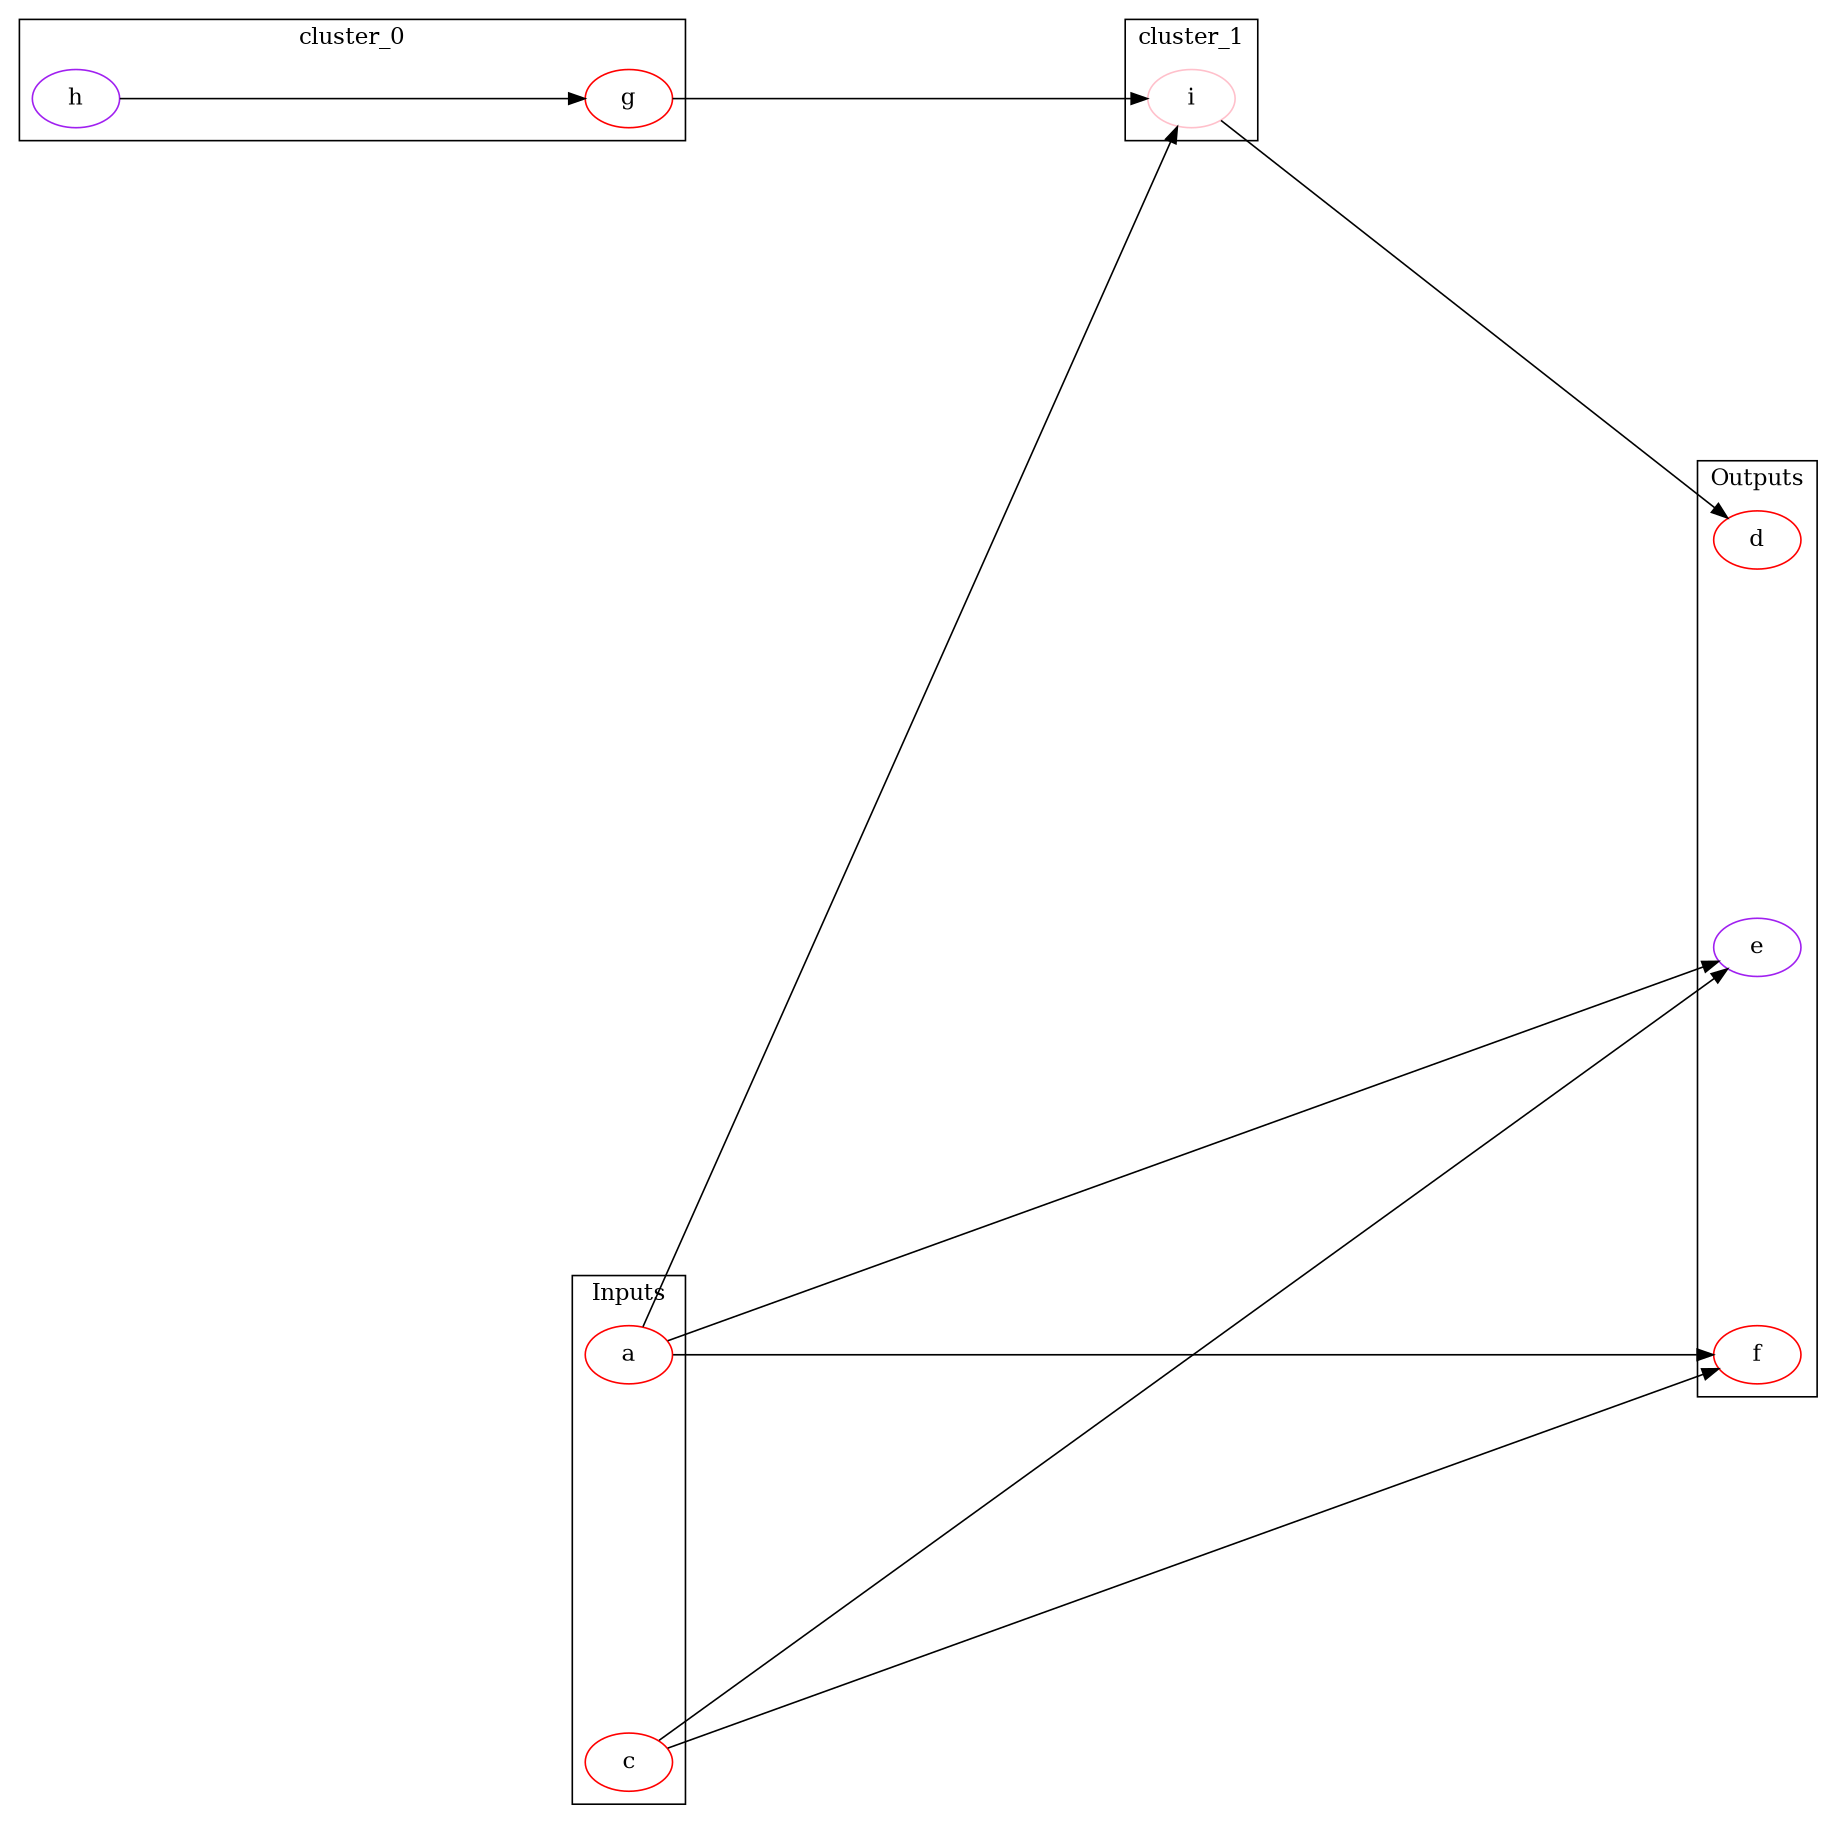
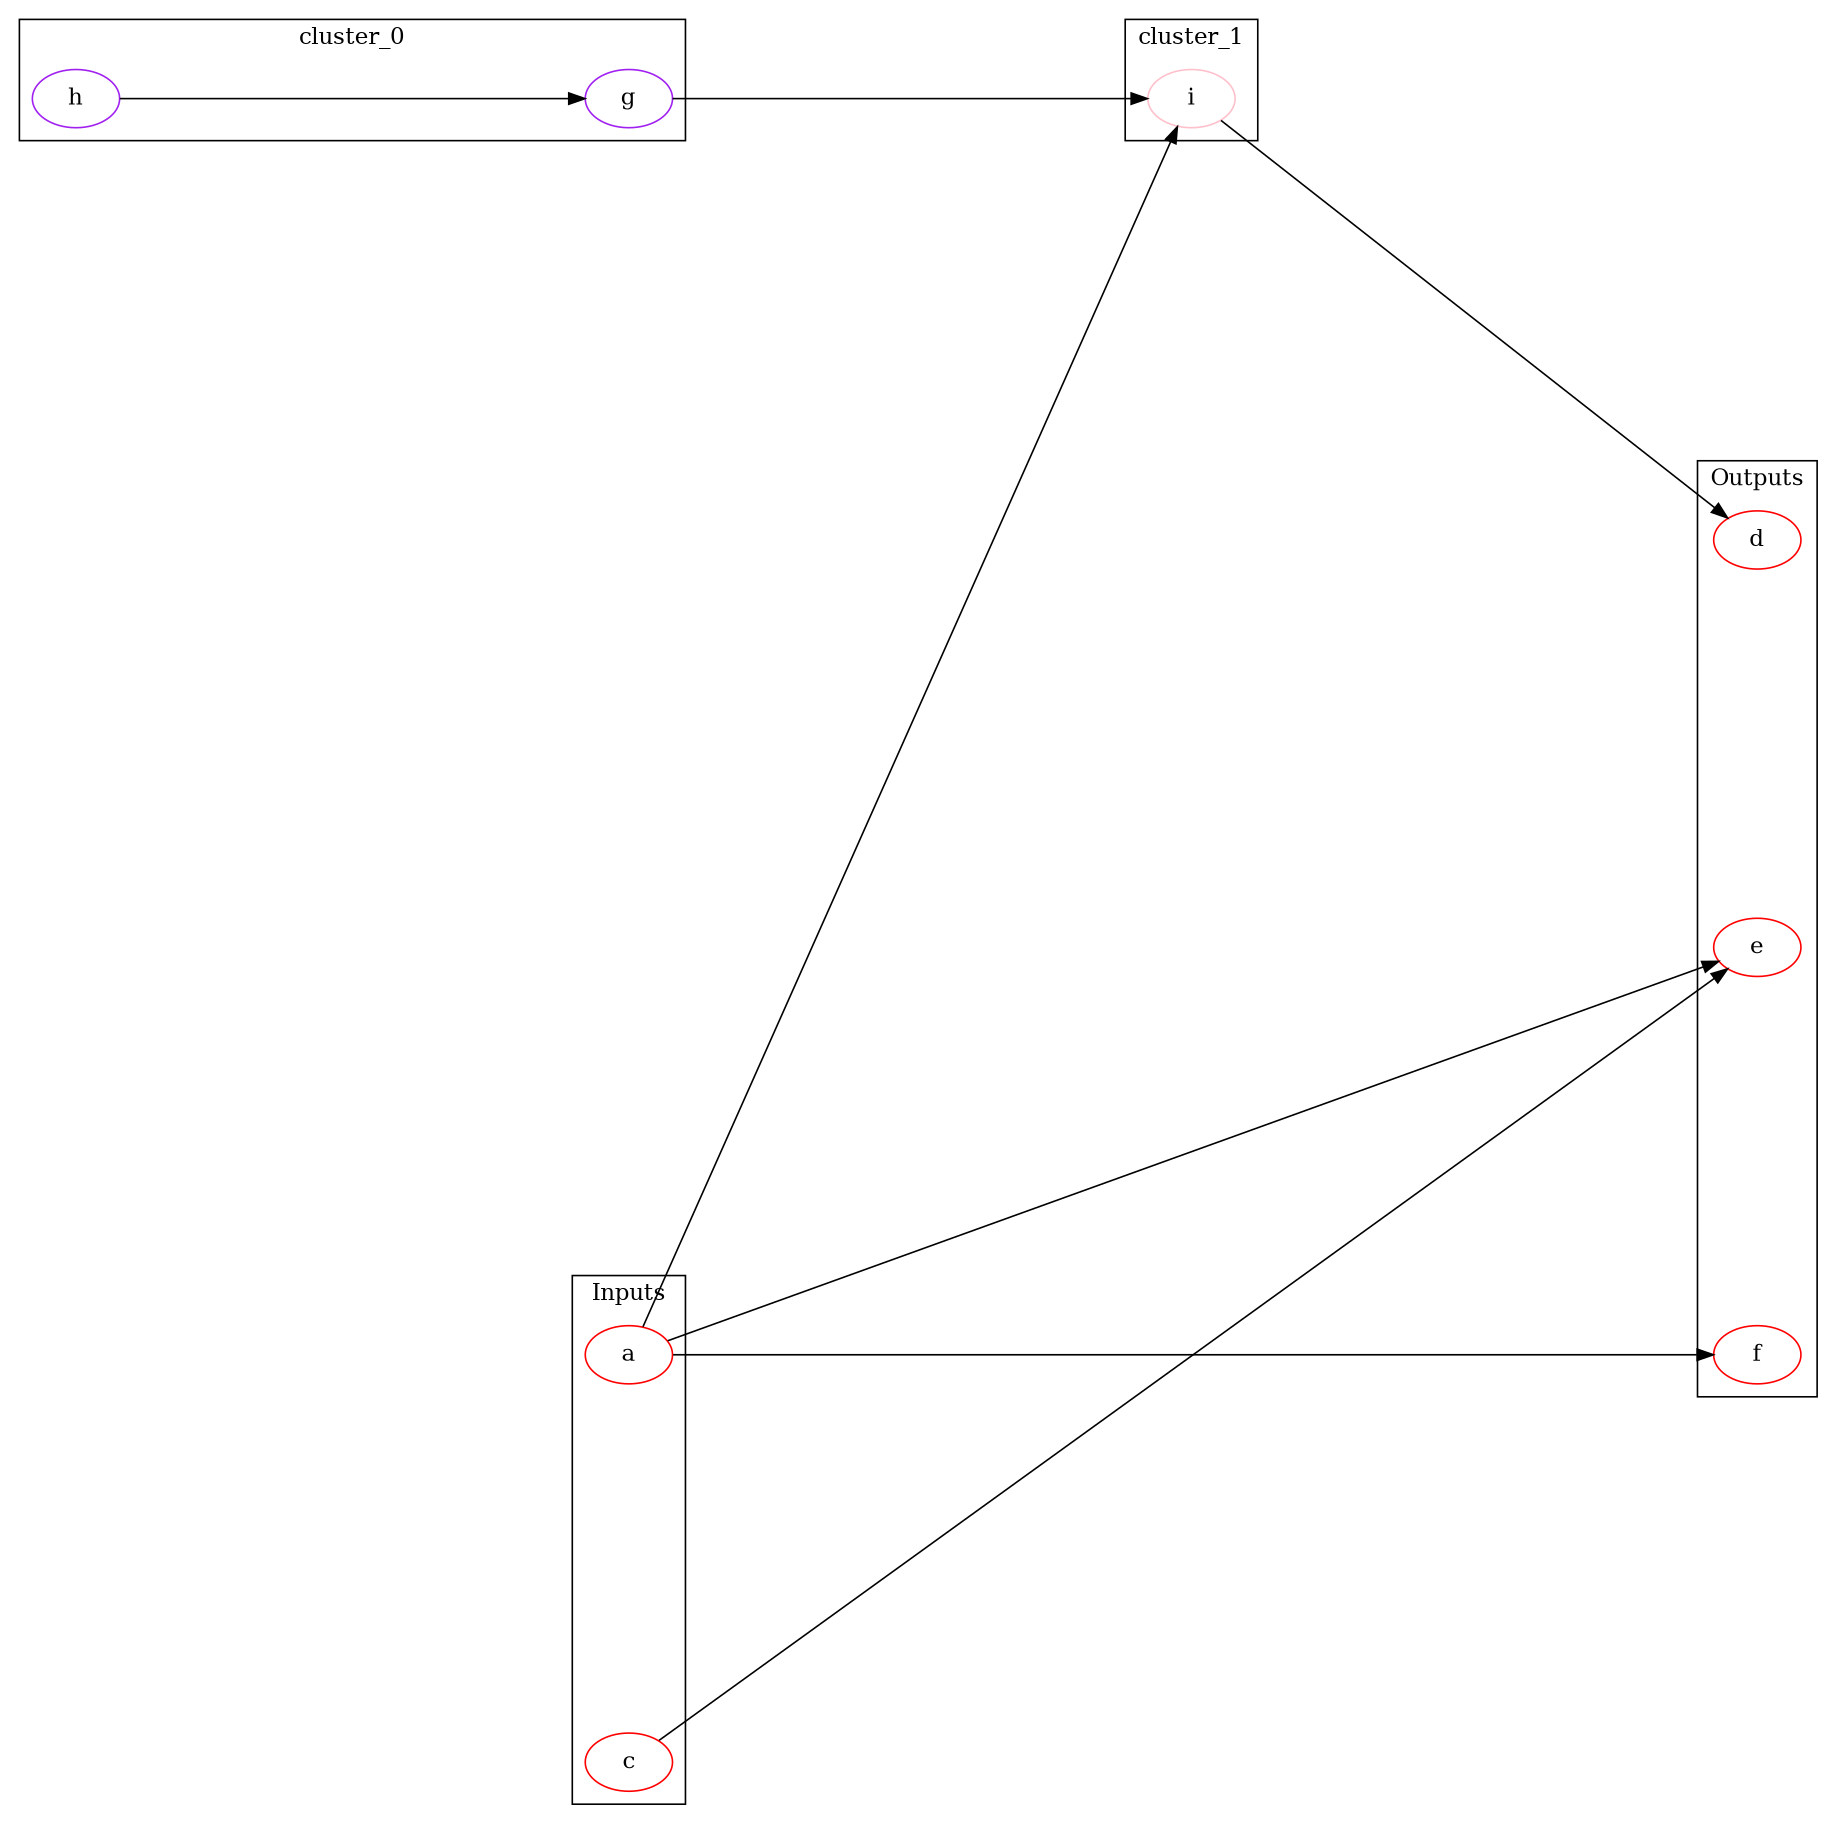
node "g": color red -> purple
node "e": color purple -> red
edge "c" -> "f": removed
